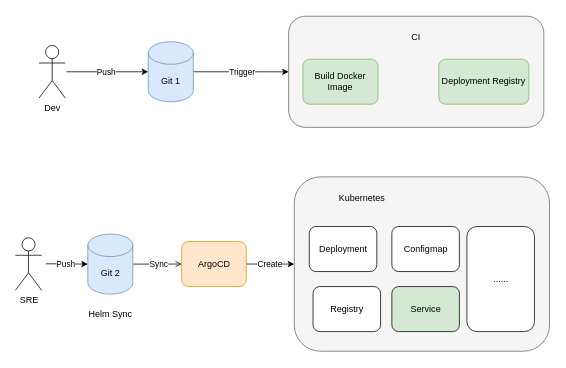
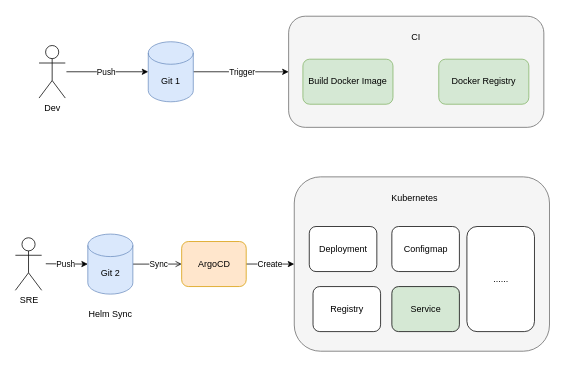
node "Deployment Registry": label "Deployment Registry" -> "Docker Registry"
node "Build Docker Image": size 75x45 -> 90x45
node "Kubernetes": moved (362, 198) -> (414, 198)
